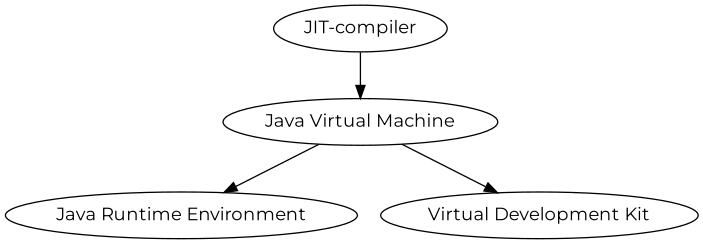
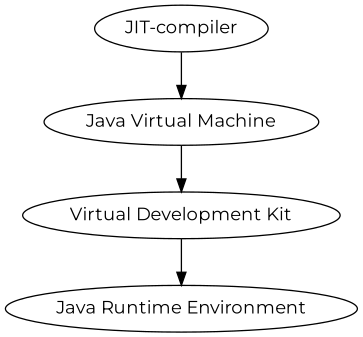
edge "Java Virtual Machine" -> "Java Runtime Environment": now "Virtual Development Kit" -> "Java Runtime Environment"
